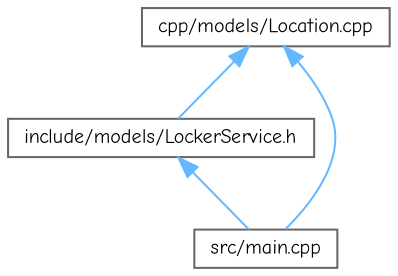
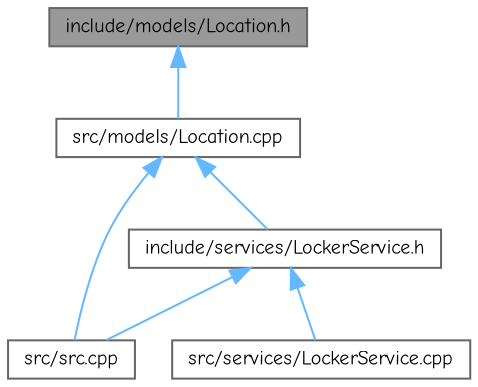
node "include/models/Location.h": added
node "cpp/models/Location.cpp": label "cpp/models/Location.cpp" -> "src/models/Location.cpp"
node "include/models/LockerService.h": label "include/models/LockerService.h" -> "include/services/LockerService.h"
node "src/main.cpp": label "src/main.cpp" -> "src/src.cpp"
node "src/services/LockerService.cpp": added
